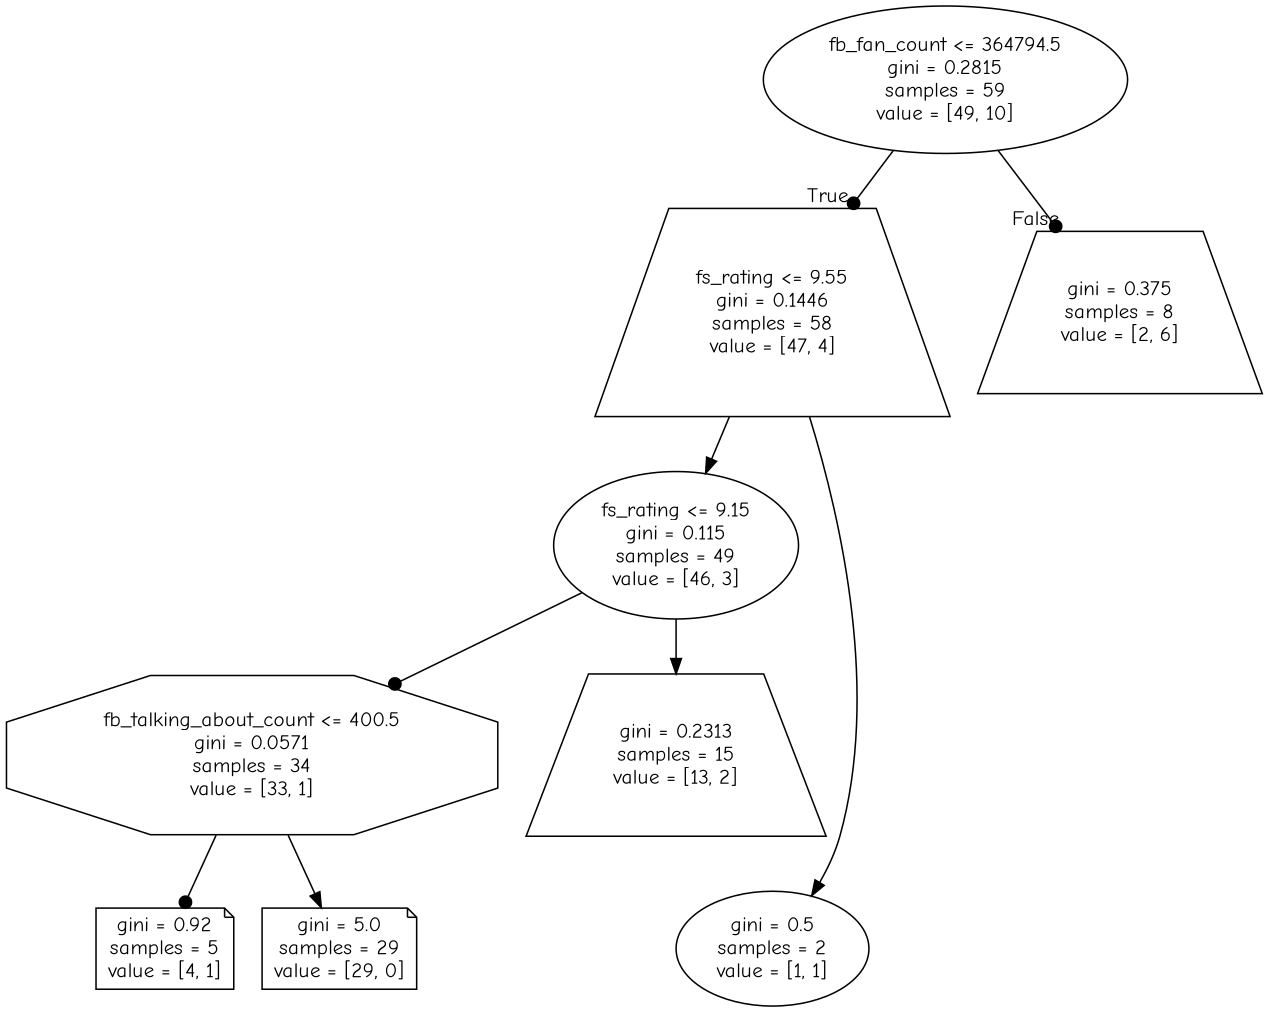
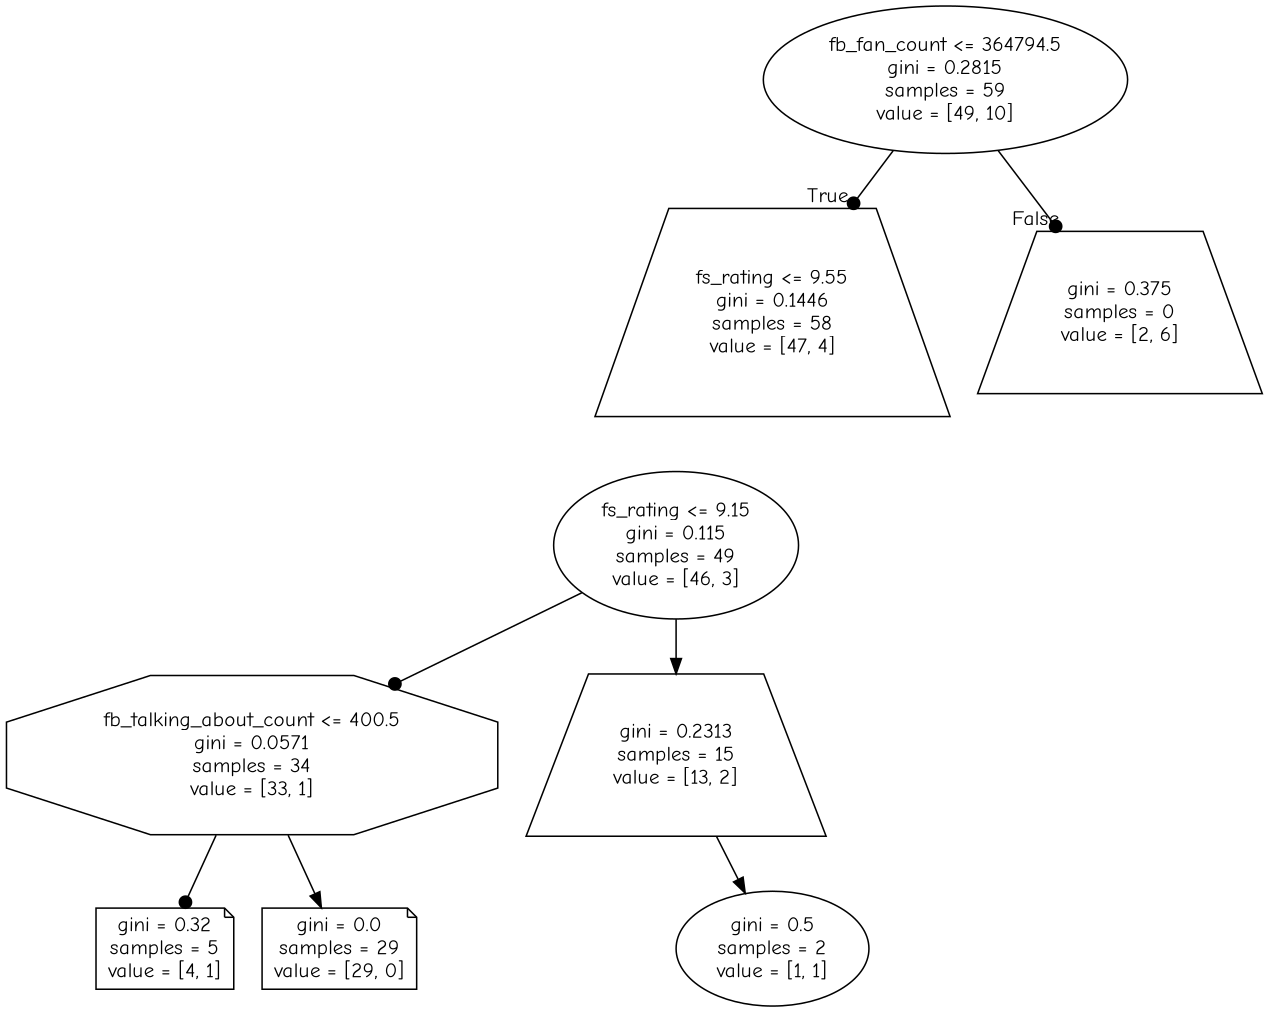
node "gini = 0.375 samples = 8 value = [2, 6]": label "gini = 0.375 samples = 8 value = [2, 6]" -> "gini = 0.375 samples = 0 value = [2, 6]"
edge "fs_rating <= 9.55 gini = 0.1446 samples = 58 value = [47, 4]" -> "fs_rating <= 9.15 gini = 0.115 samples = 49 value = [46, 3]": removed
edge "fs_rating <= 9.55 gini = 0.1446 samples = 58 value = [47, 4]" -> "gini = 0.5 samples = 2 value = [1, 1]": now "gini = 0.2313 samples = 15 value = [13, 2]" -> "gini = 0.5 samples = 2 value = [1, 1]"
node "gini = 0.92 samples = 5 value = [4, 1]": label "gini = 0.92 samples = 5 value = [4, 1]" -> "gini = 0.32 samples = 5 value = [4, 1]"
node "gini = 5.0 samples = 29 value = [29, 0]": label "gini = 5.0 samples = 29 value = [29, 0]" -> "gini = 0.0 samples = 29 value = [29, 0]"
